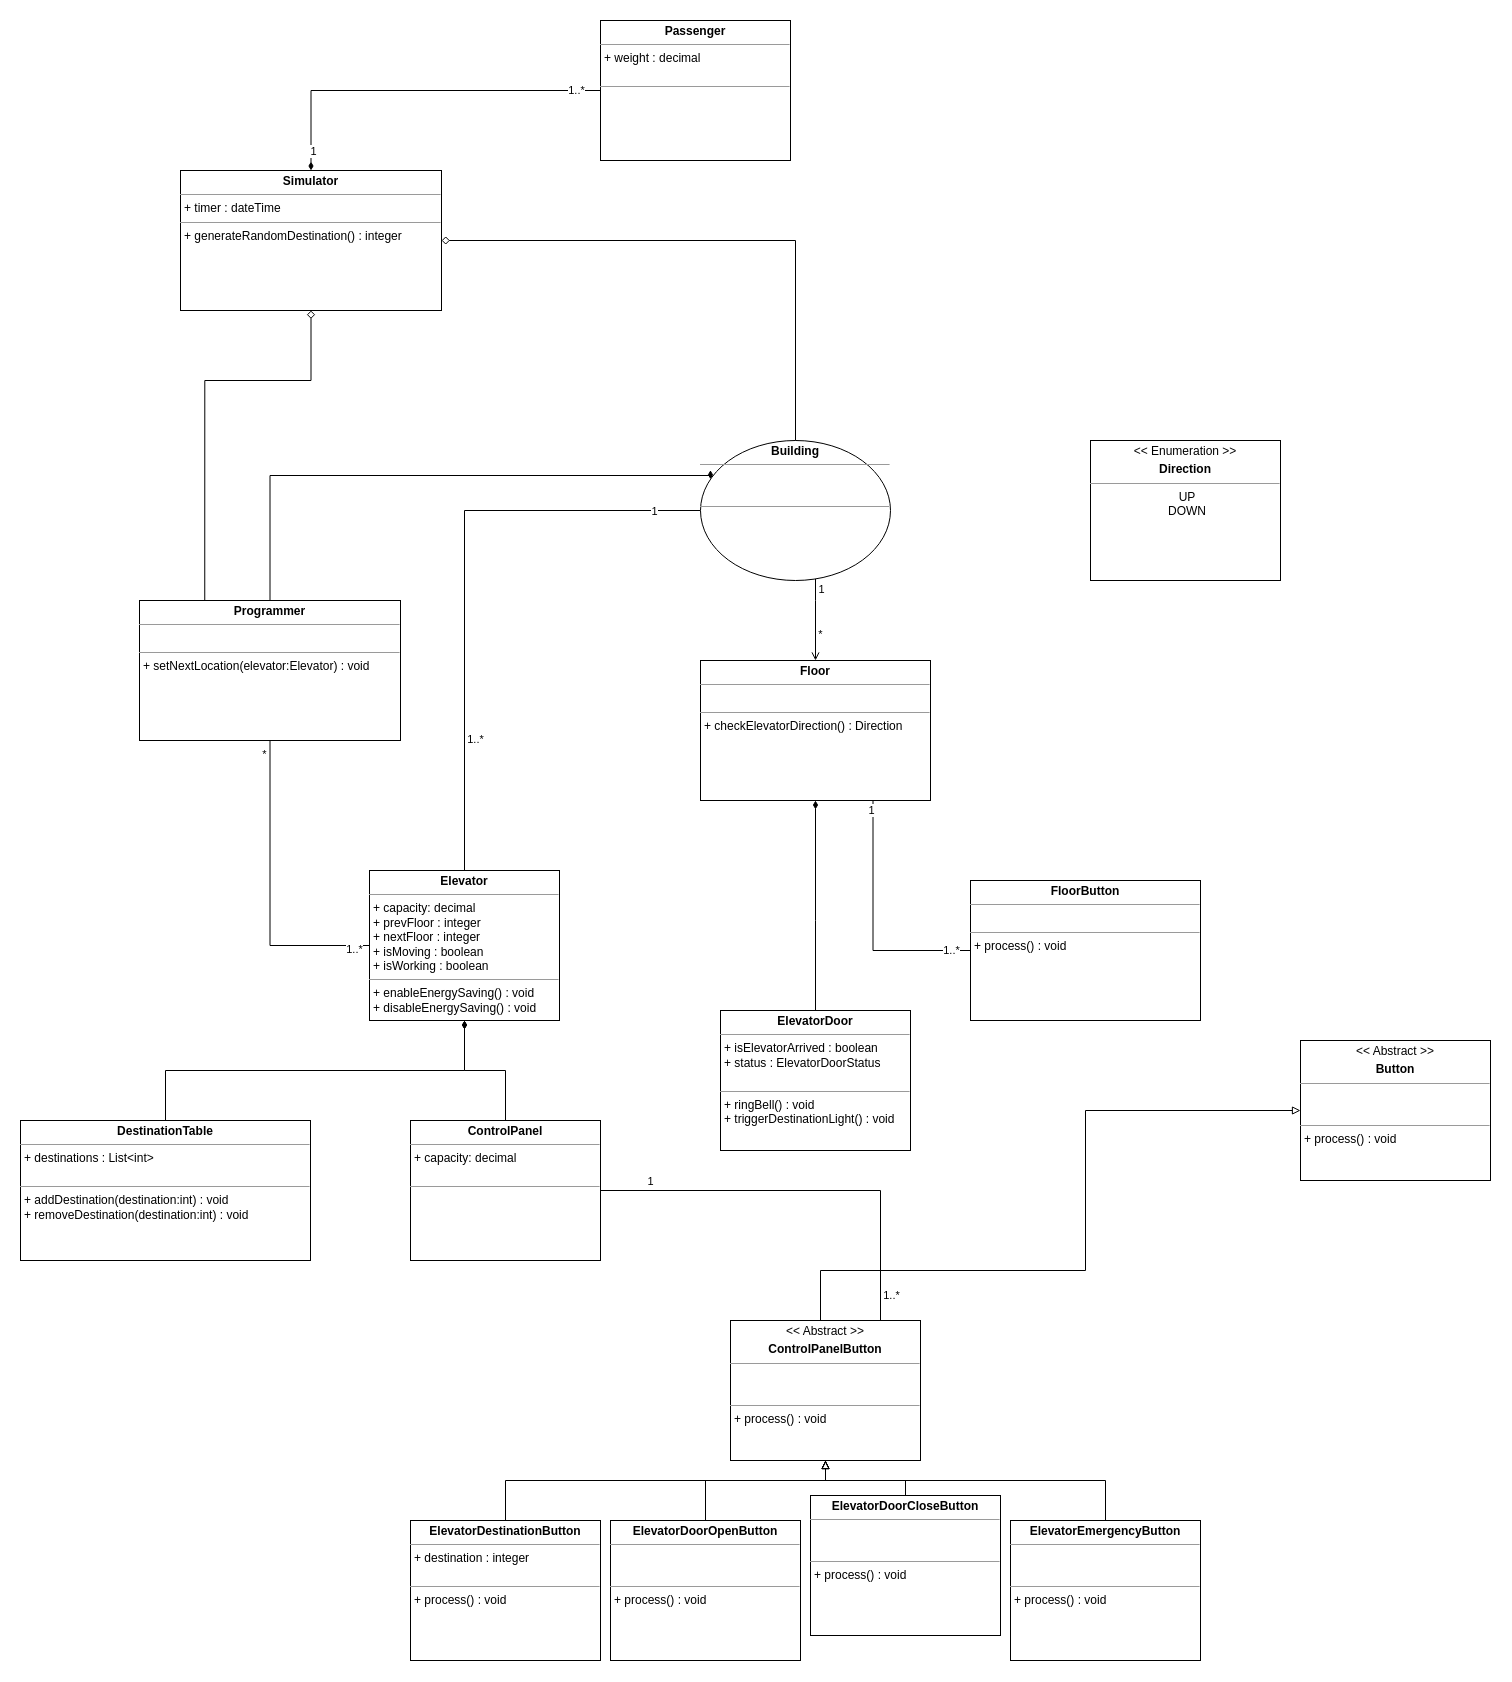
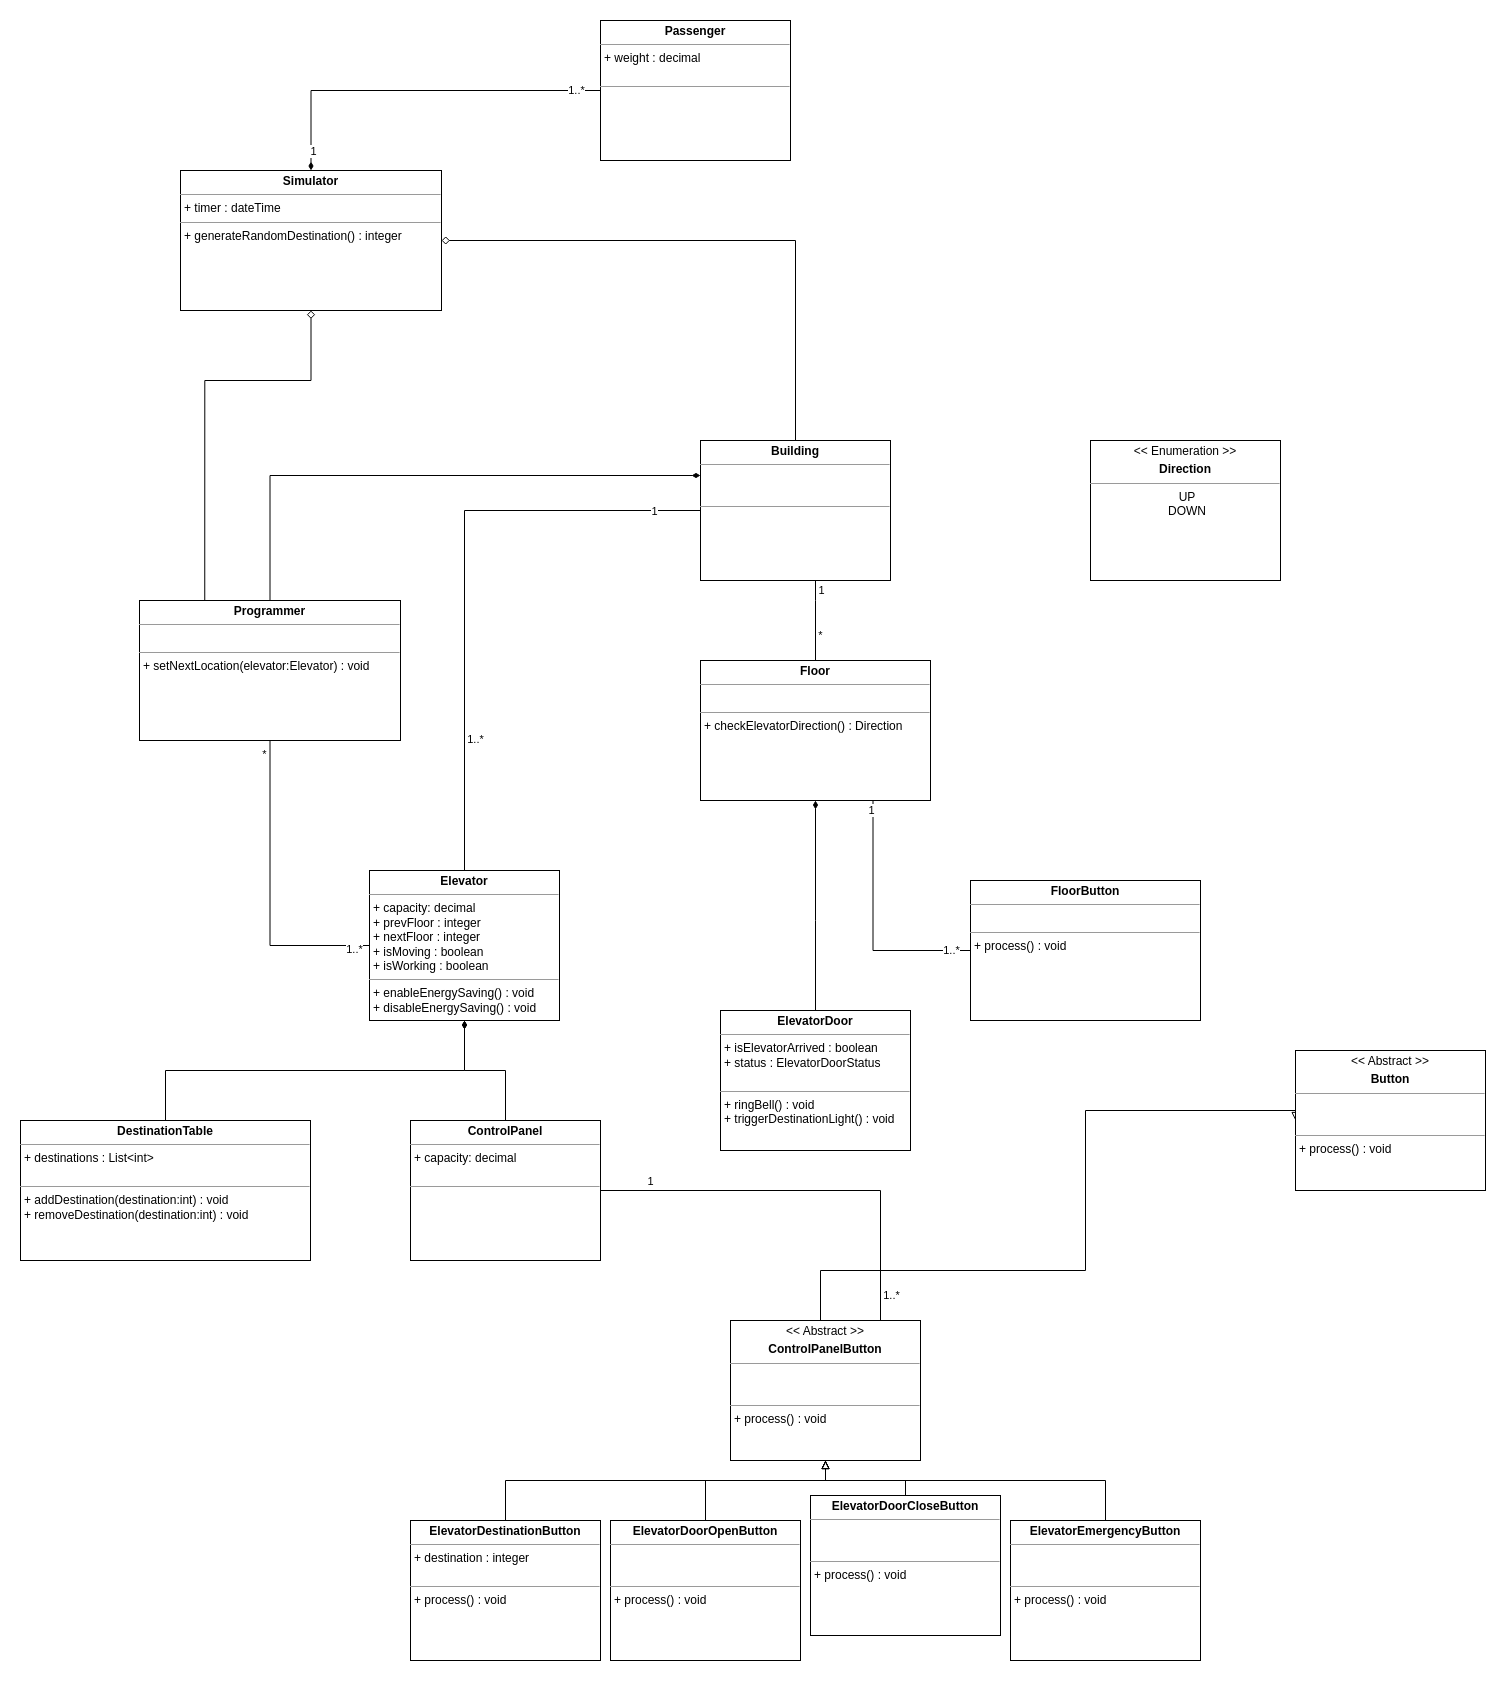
node "Building": shape ellipse -> rectangle
edge "Building" -> "Floor + checkElevatorDirection() : Direction": arrowhead open -> none
node "<< Abstract >> Button + process() : void": moved (1396, 1111) -> (1391, 1121)
